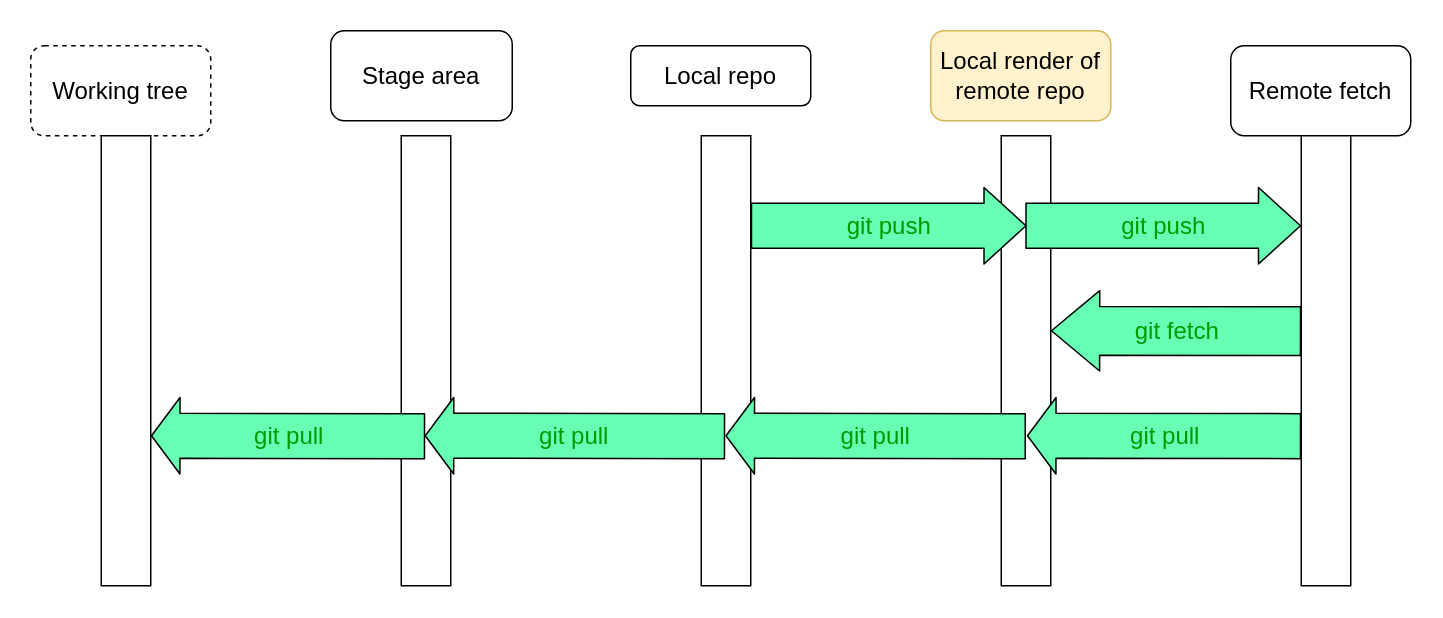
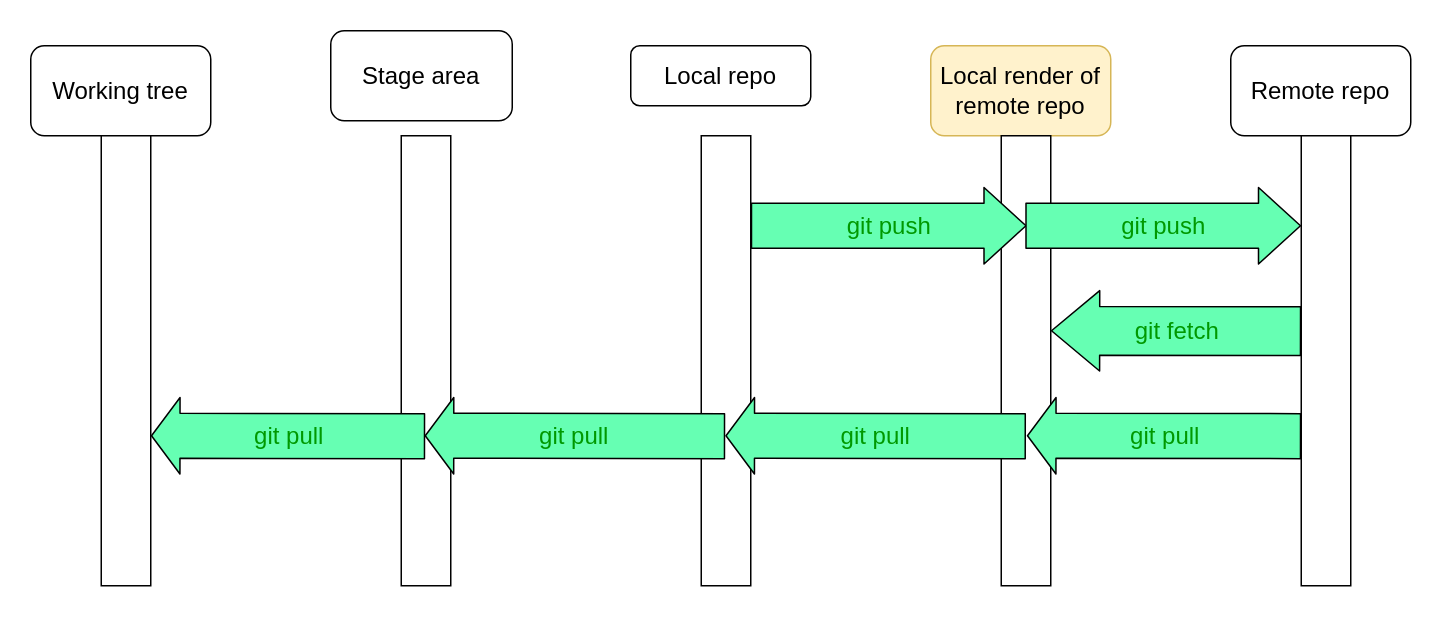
node "Local render of remote repo": moved (1021, 76) -> (1021, 91)
node "Working tree": style dashed -> solid
node "Remote fetch": label "Remote fetch" -> "Remote repo"
